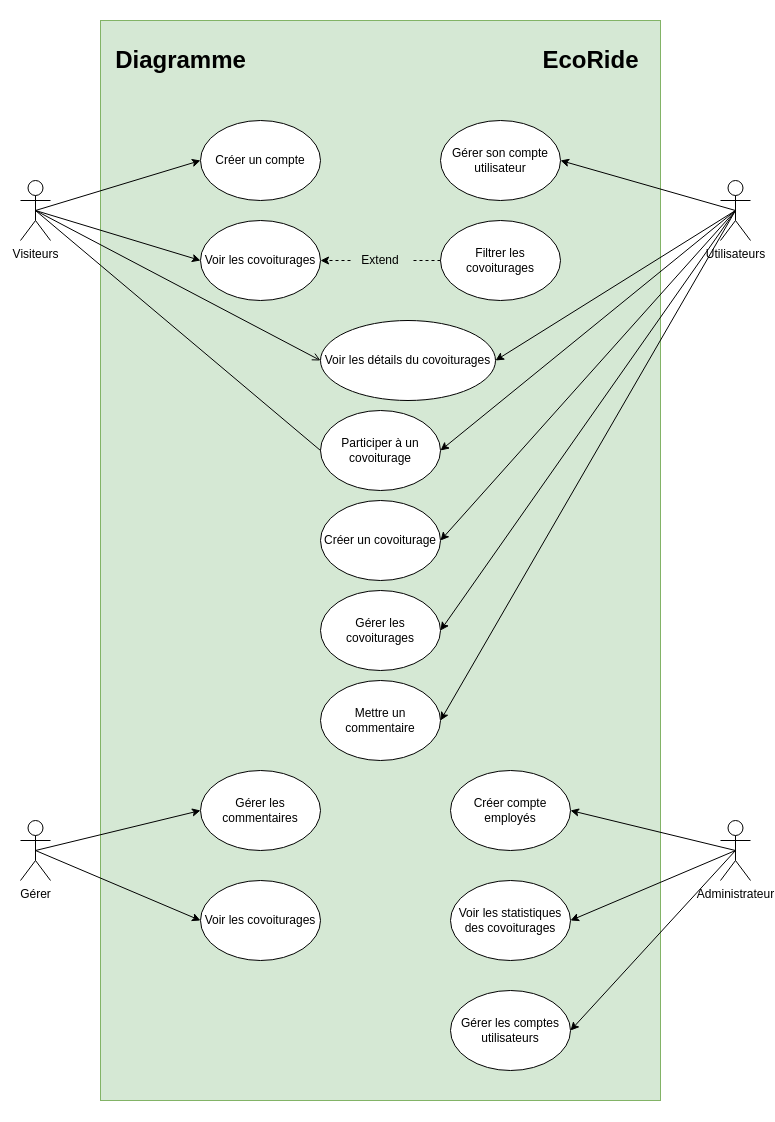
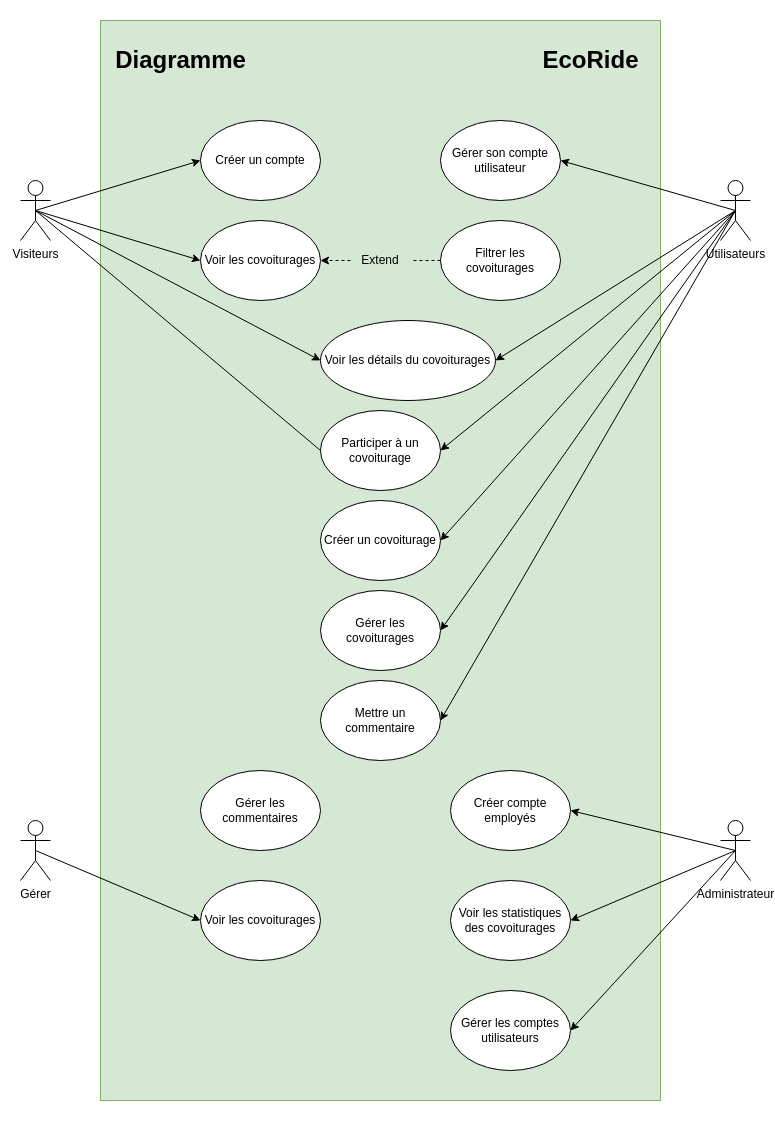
edge "Visiteurs" -> "Voir les détails du covoiturages": arrowhead open -> classic
edge "Gérer" -> "Gérer les commentaires": removed
